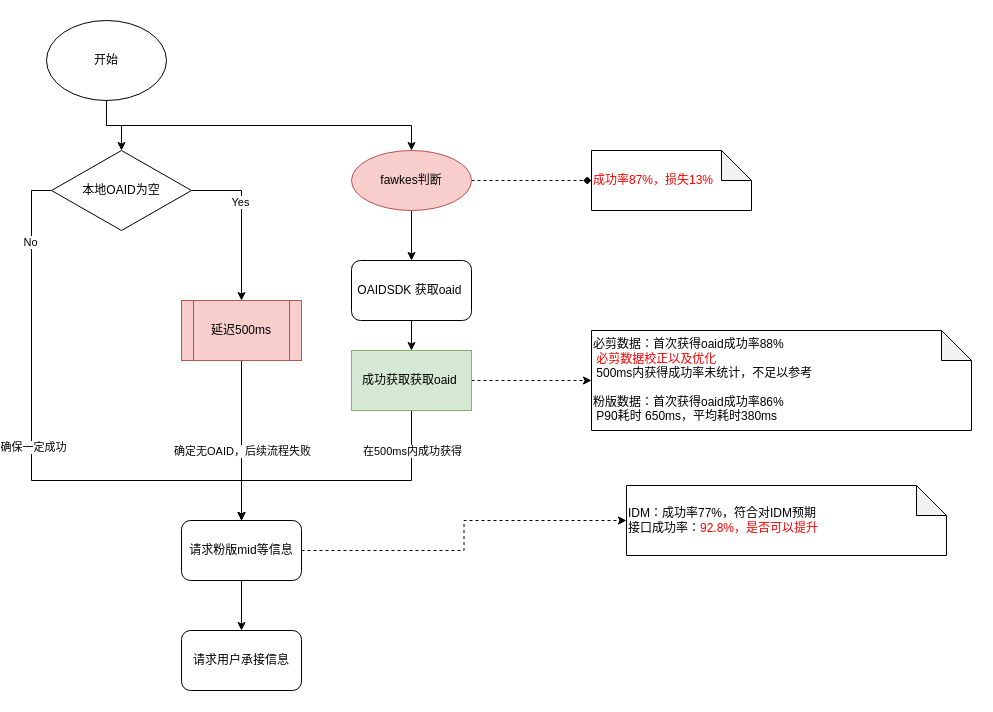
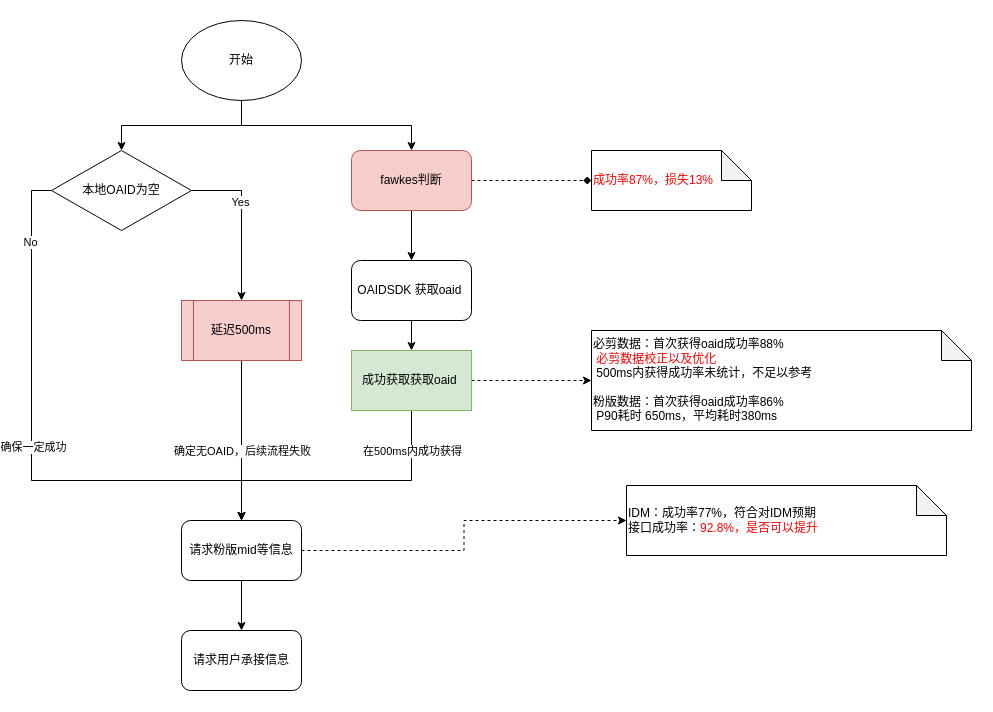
node "开始": moved (107, 61) -> (242, 61)
node "fawkes判断": shape ellipse -> rounded rectangle
